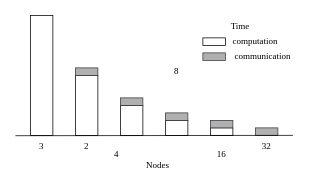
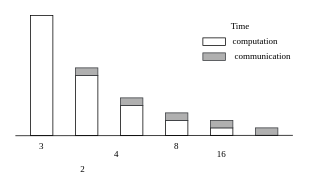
node "8": moved (177, 72) -> (177, 147)
node "2": moved (87, 147) -> (83, 169)
node "32": removed
node "Nodes": removed
